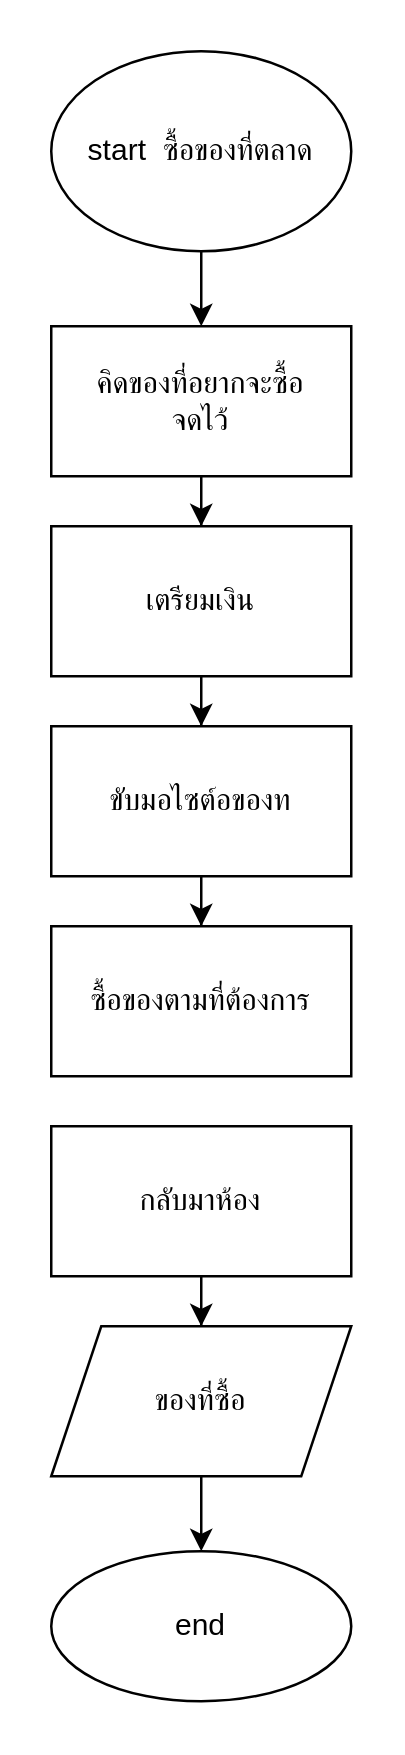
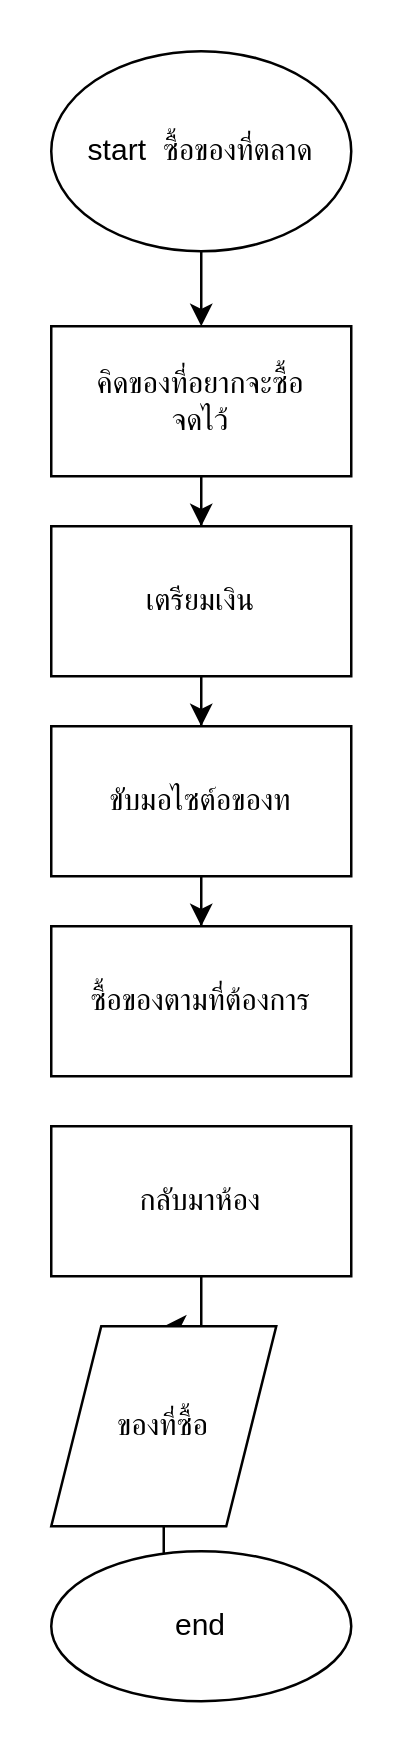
node "ของที่ซื้อ": size 300x150 -> 225x200
